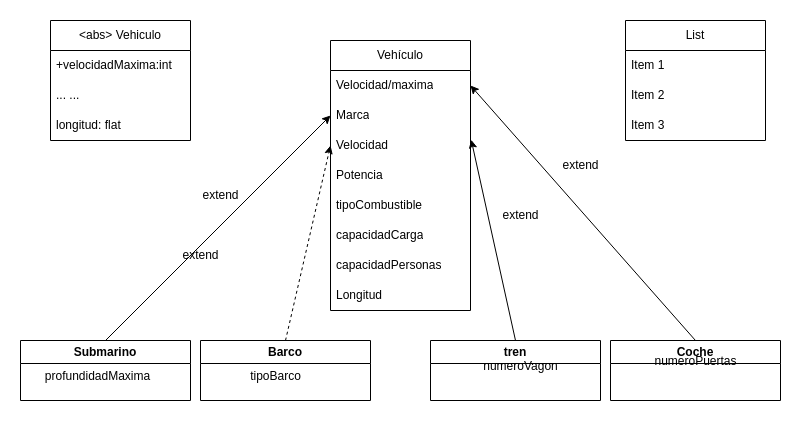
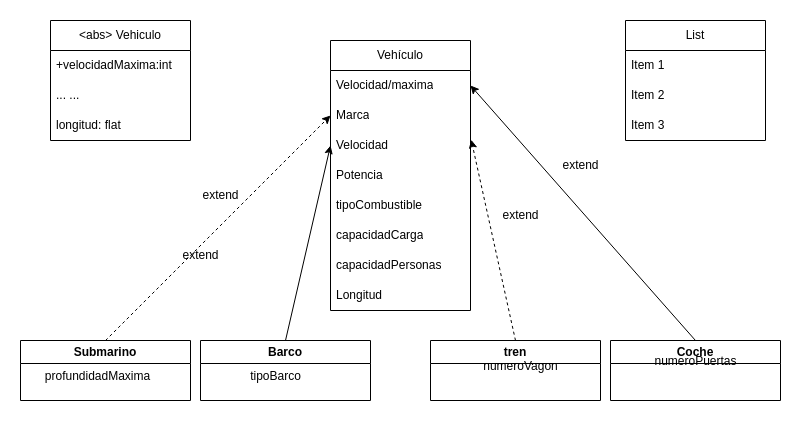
edge "Submarino" -> "Marca": style solid -> dashed
edge "tren" -> "Velocidad": style solid -> dashed
edge "Barco" -> "Velocidad": style dashed -> solid
